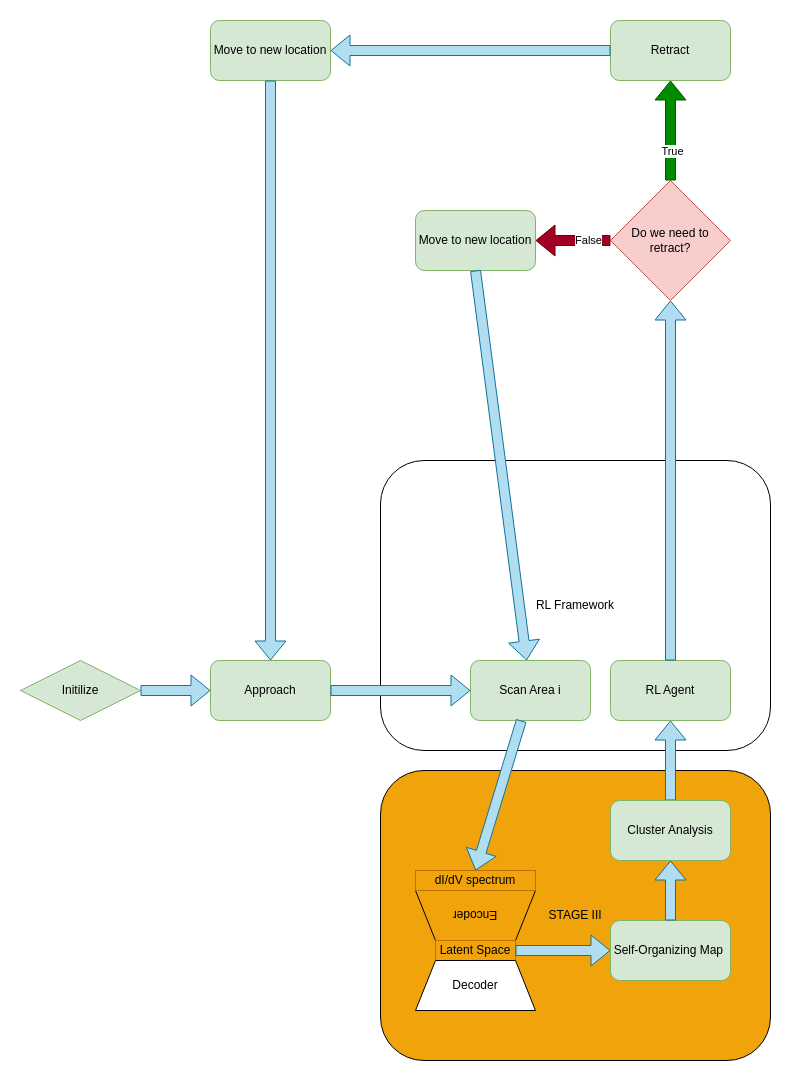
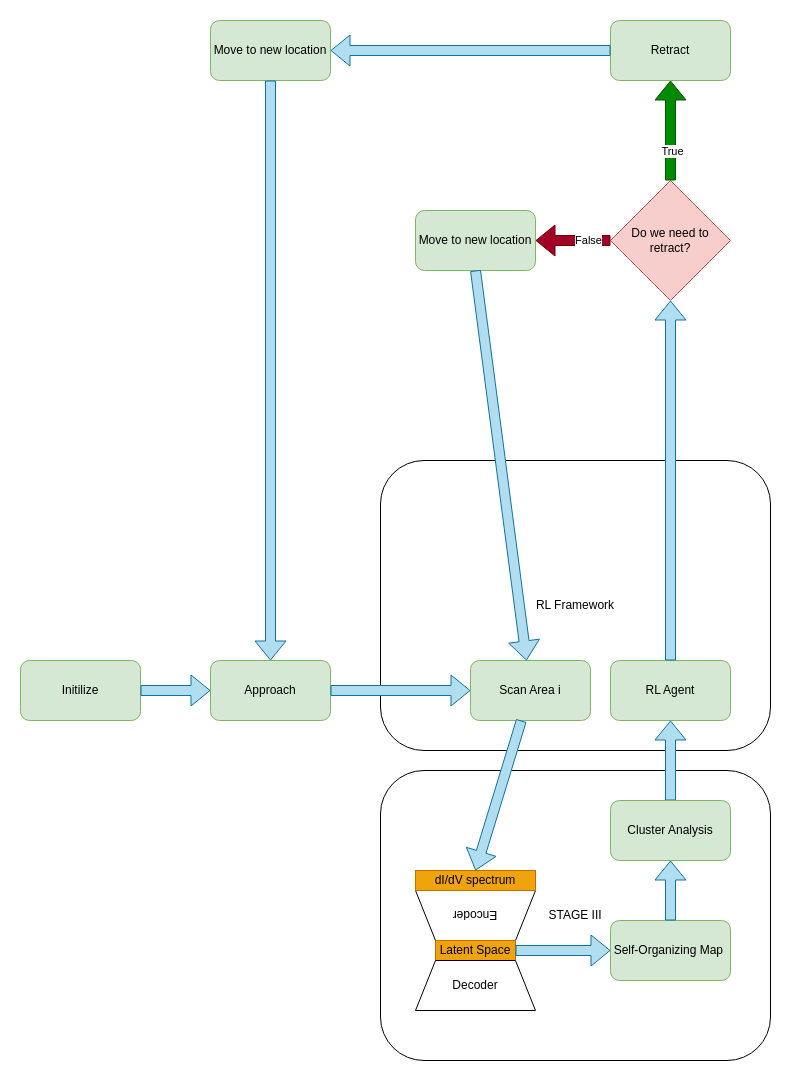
node "Initilize": shape diamond -> rounded rectangle
node "STAGE III": fillcolor #f0a30a -> #ffffff
